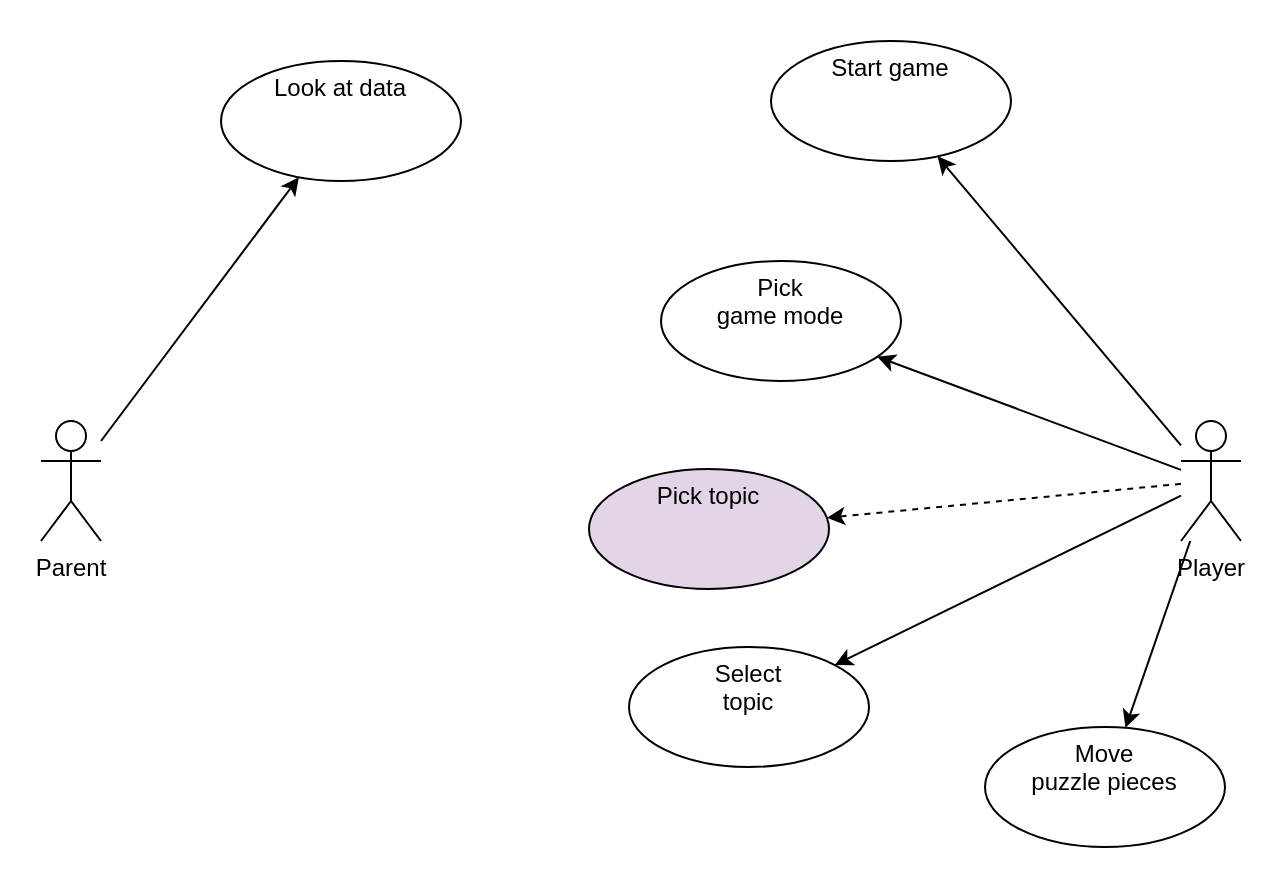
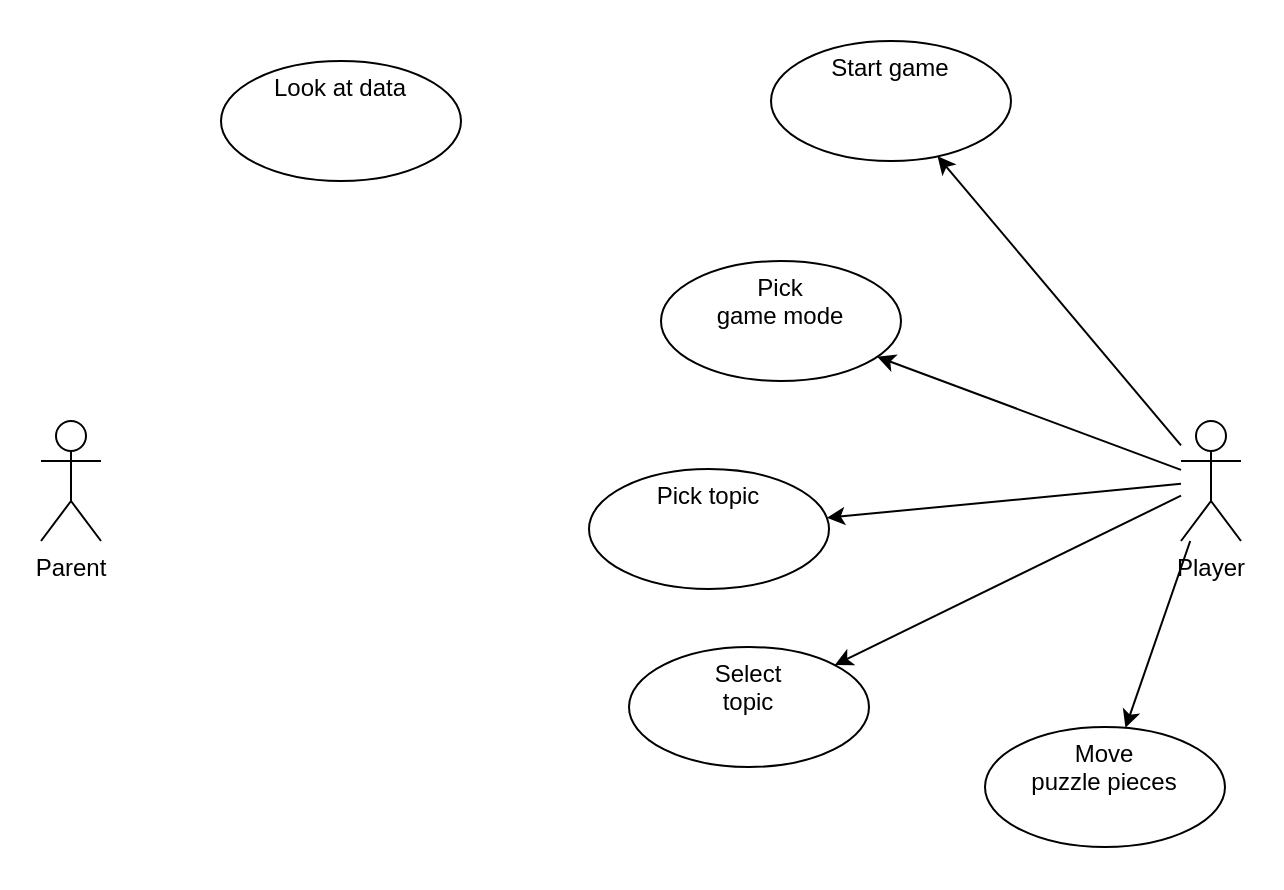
edge "Parent" -> "Look at data": removed
edge "Player" -> "Pick topic": style dashed -> solid
node "Pick topic": fillcolor #e1d5e7 -> #ffffff
